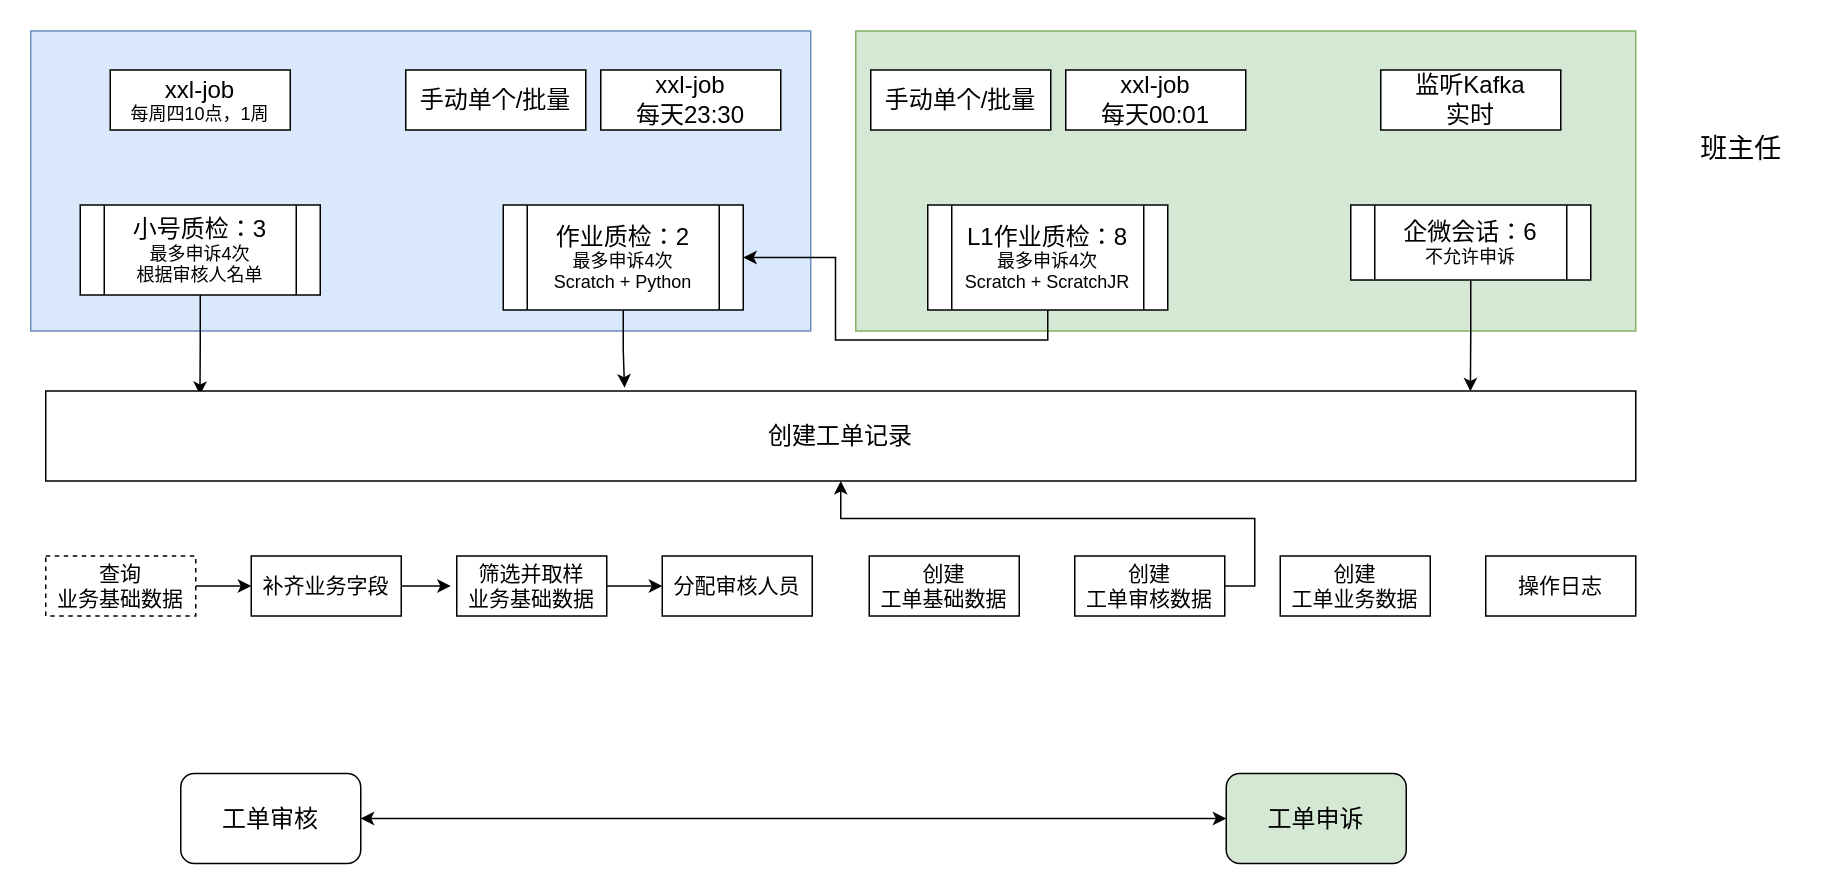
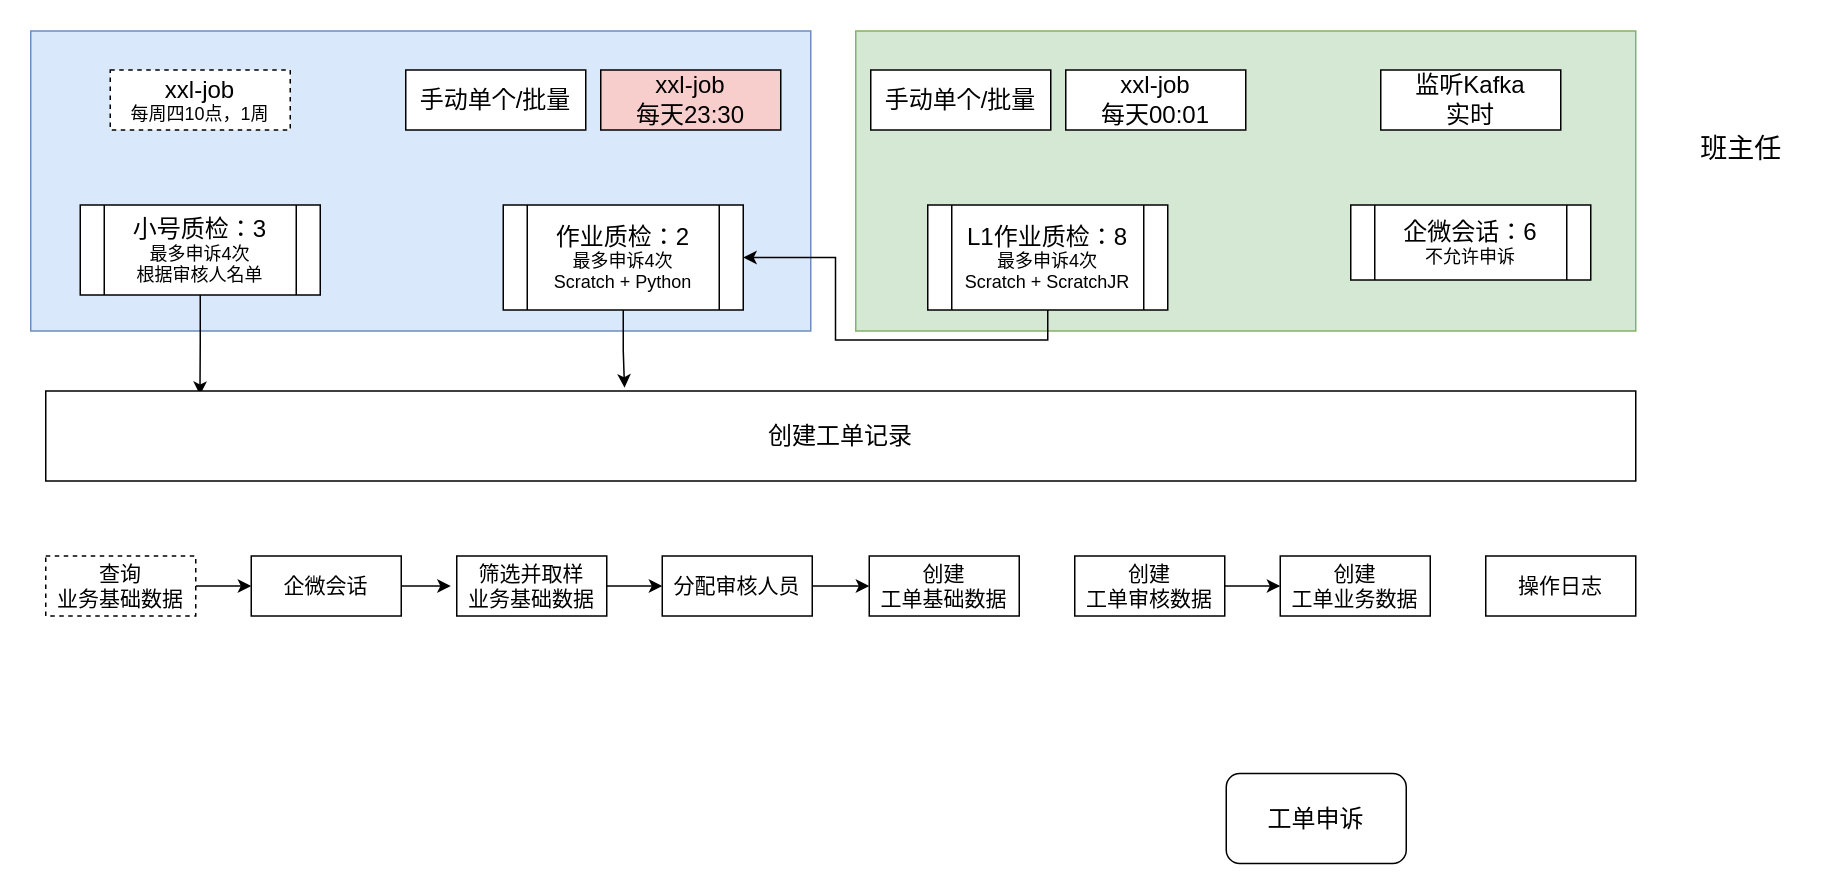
node "xxl-job 每周四10点，1周": style solid -> dashed
node "xxl-job 每天23:30": fillcolor #ffffff -> #f8cecc
edge "企微会话：6 不允许申诉" -> "创建工单记录": removed
edge "创建 工单审核数据" -> "创建工单记录": now "创建 工单审核数据" -> "创建 工单业务数据"
node "补齐业务字段": label "补齐业务字段" -> "企微会话"
edge "分配审核人员" -> "创建 工单基础数据": added
node "工单审核": removed
edge "工单审核" -- "工单申诉": removed
node "工单申诉": fillcolor #d5e8d4 -> #ffffff
